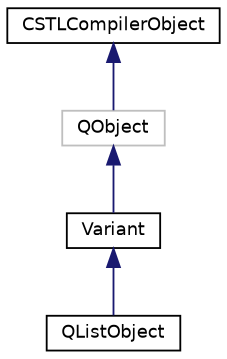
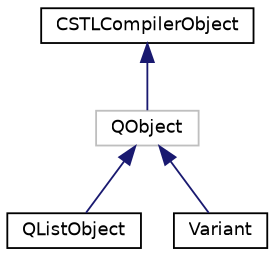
edge "QListObject" -> "Variant": now "QListObject" -> "QObject"
